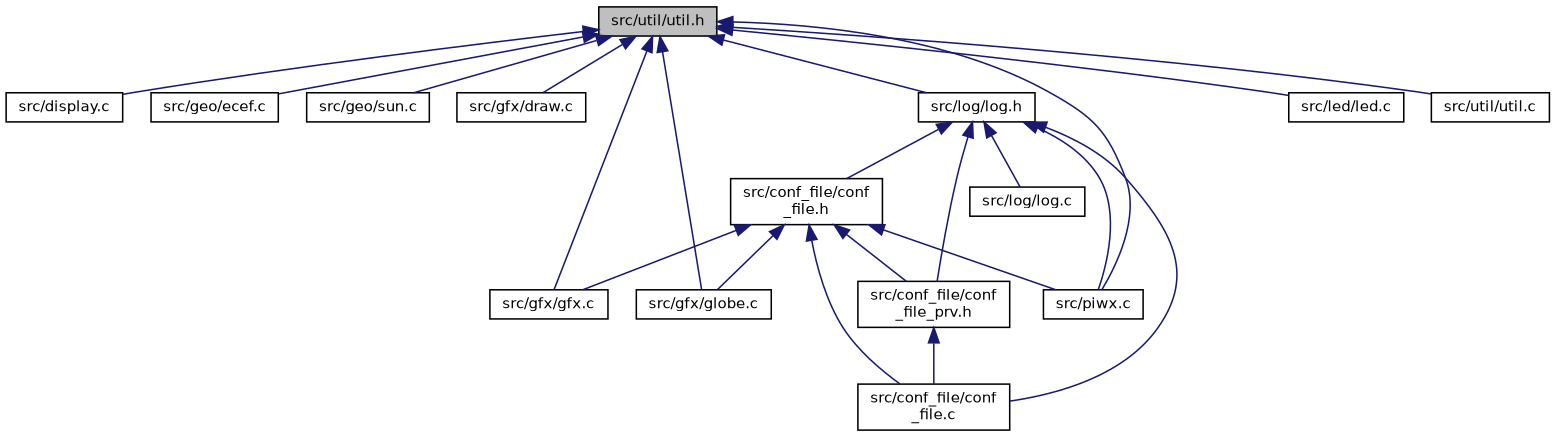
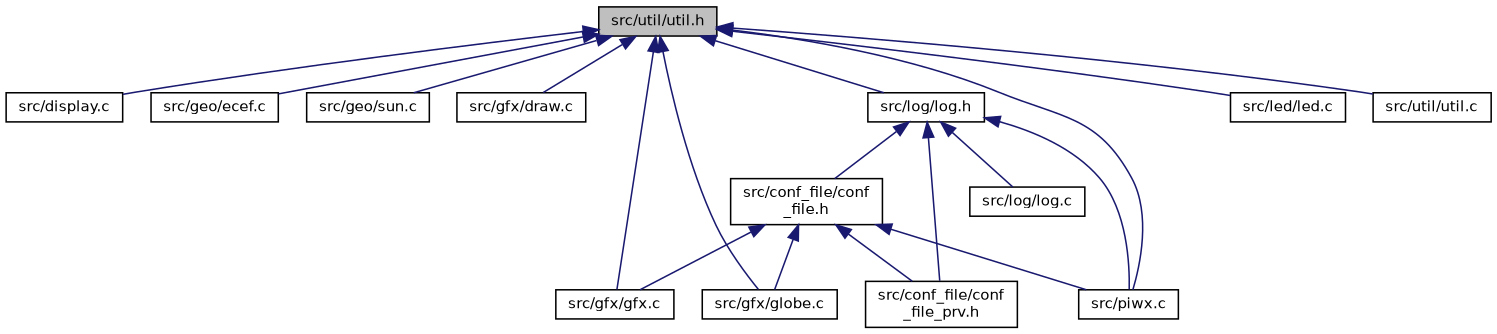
node "src/conf_file/conf _file.c": removed
